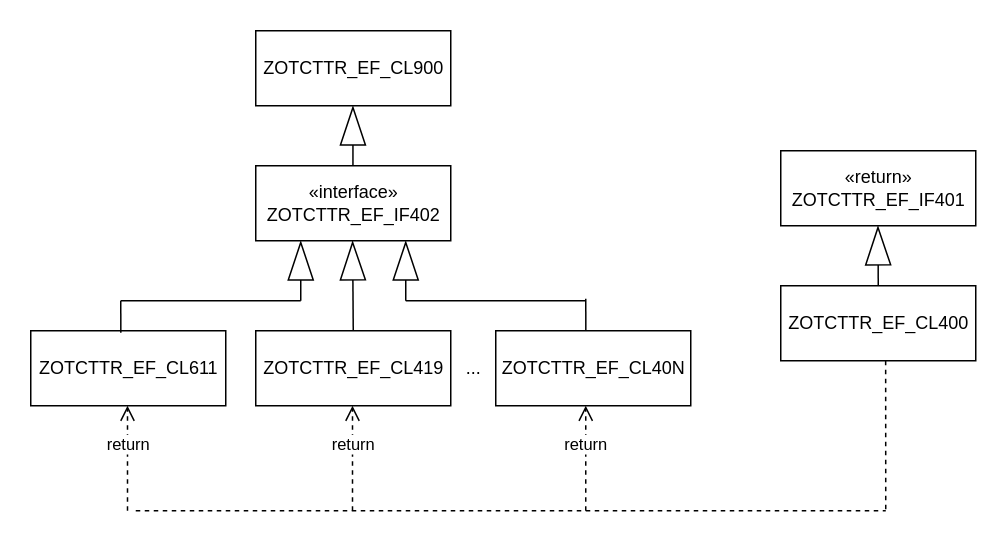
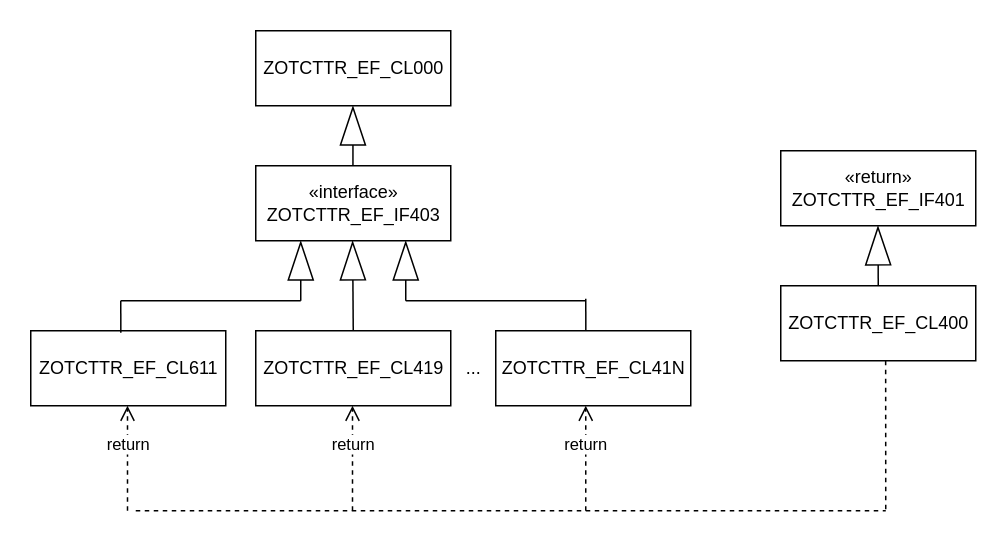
node "ZOTCTTR_EF_CL900": label "ZOTCTTR_EF_CL900" -> "ZOTCTTR_EF_CL000"
node "«interface» ZOTCTTR_EF_IF402": label "«interface» ZOTCTTR_EF_IF402" -> "«interface» ZOTCTTR_EF_IF403"
node "ZOTCTTR_EF_CL40N": label "ZOTCTTR_EF_CL40N" -> "ZOTCTTR_EF_CL41N"
